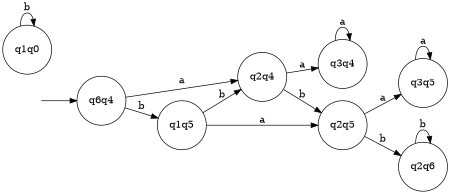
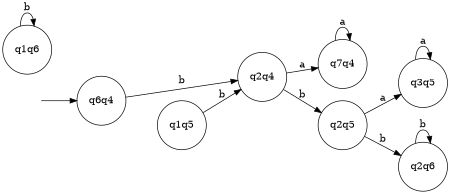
node "q1q0": label "q1q0" -> "q1q6"
node "q3q4": label "q3q4" -> "q7q4"
edge "q6q4" -> "q2q4": label "a" -> "b"
edge "q6q4" -> "q1q5": removed, label "b"
edge "q1q5" -> "q2q5": removed, label "a"
